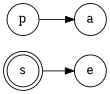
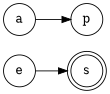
edge "p" -> "a": reversed
edge "s" -> "e": reversed
